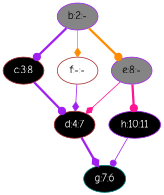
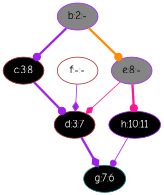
edge "b:2:-" -> "f:-:-": removed
node "d:4:7": label "d:4:7" -> "d:3:7"
